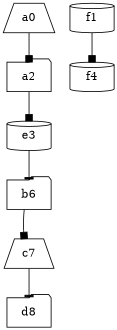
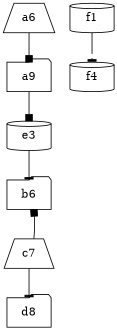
node "a0": label "a0" -> "a6"
edge "f1" -> "f4": arrowhead box -> tee
node "a2": label "a2" -> "a9"
edge "b6" -> "c7": reversed
